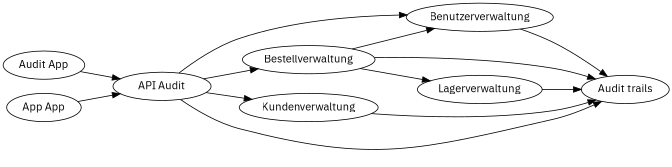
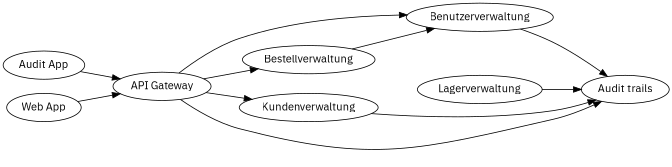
edge "Bestellverwaltung" -> "Audit trails": removed
edge "Bestellverwaltung" -> "Lagerverwaltung": removed
node "API Audit": label "API Audit" -> "API Gateway"
node "App App": label "App App" -> "Web App"
